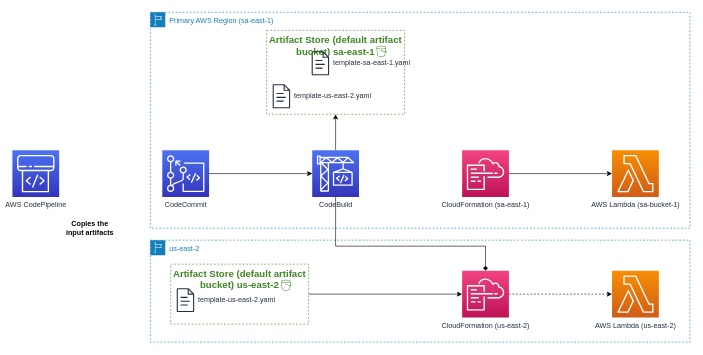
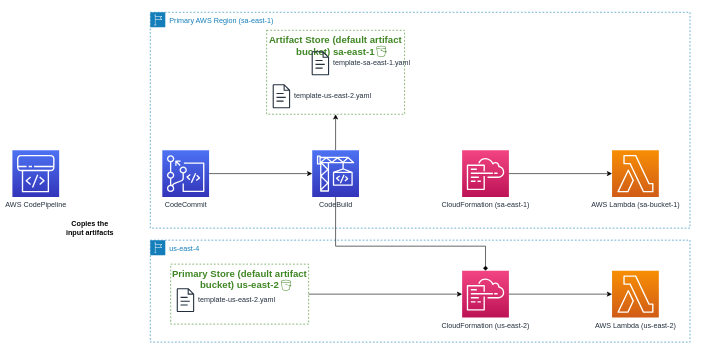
node "us-east-2": label "us-east-2" -> "us-east-4"
node "Artifact Store (default artifact bucket) us-east-2": label "Artifact Store (default artifact bucket) us-east-2" -> "Primary Store (default artifact bucket) us-east-2"
edge "CloudFormation (us-east-2)" -> "AWS Lambda (us-east-2)": style dashed -> solid
